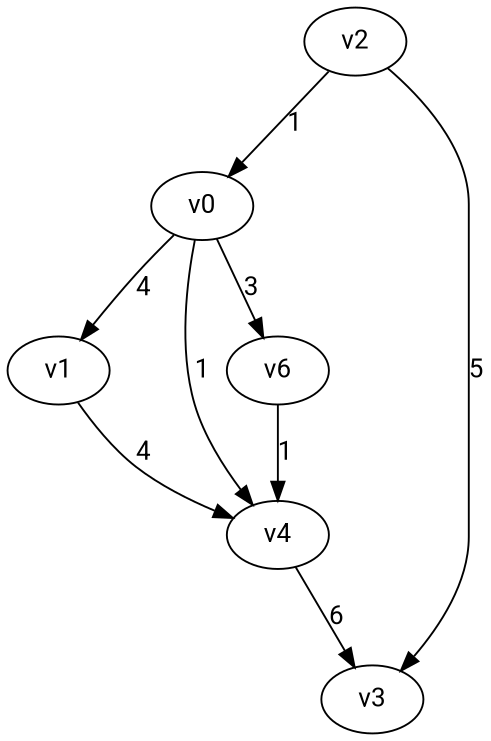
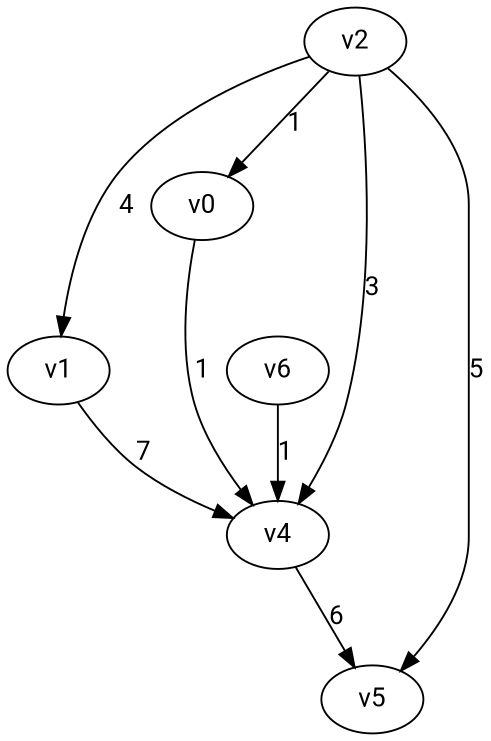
edge "v0" -> "v1": now "v2" -> "v1"
edge "v0" -> "v6": removed, label "3"
edge "v2" -> "v4": added, label "3"
edge "v1" -> "v4": label "4" -> "7"
node "v3": label "v3" -> "v5"
